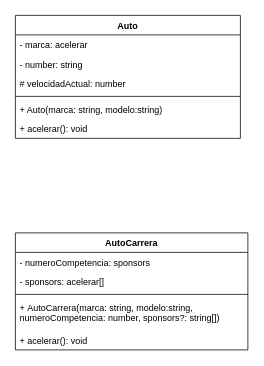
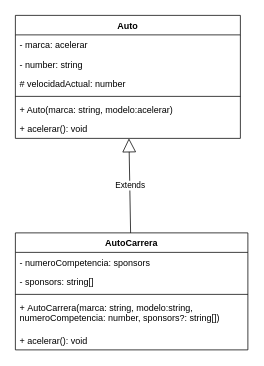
node "+ Auto(marca: string, modelo:string)": label "+ Auto(marca: string, modelo:string)" -> "+ Auto(marca: string, modelo:acelerar)"
edge "AutoCarrera" -> "Auto": added, label "Extends"
node "- sponsors: acelerar[]": label "- sponsors: acelerar[]" -> "- sponsors: string[]"
